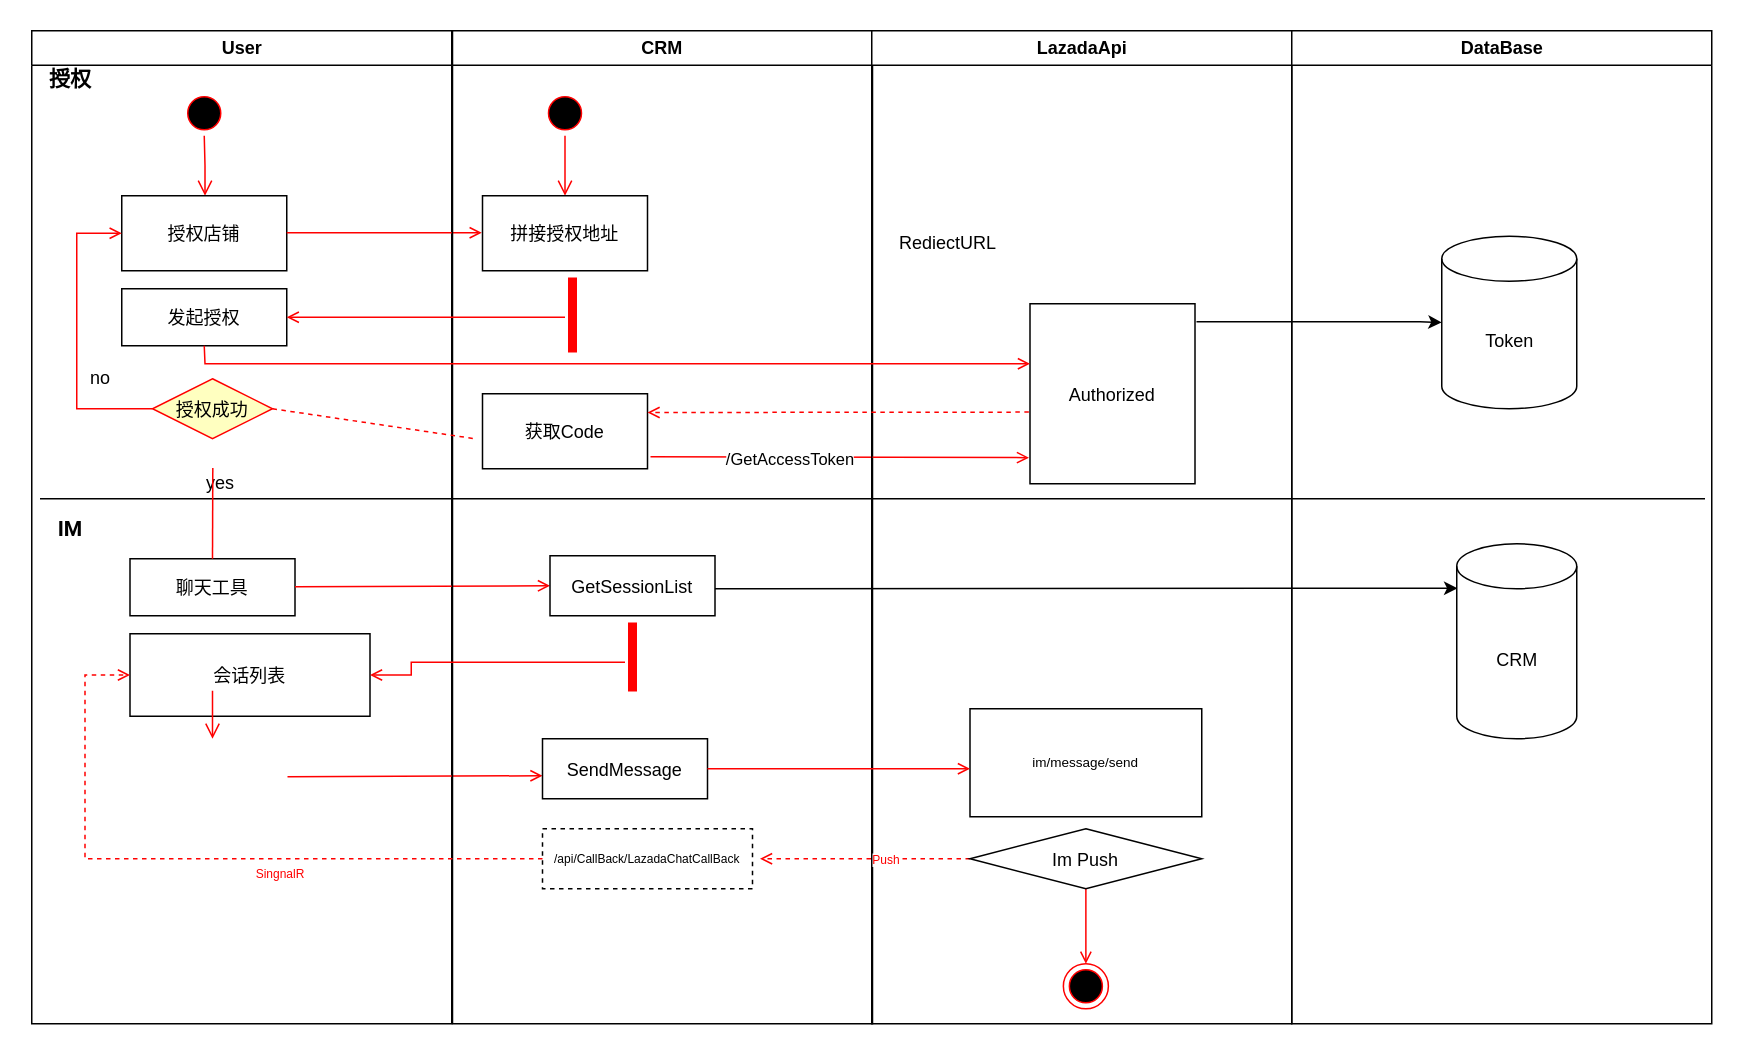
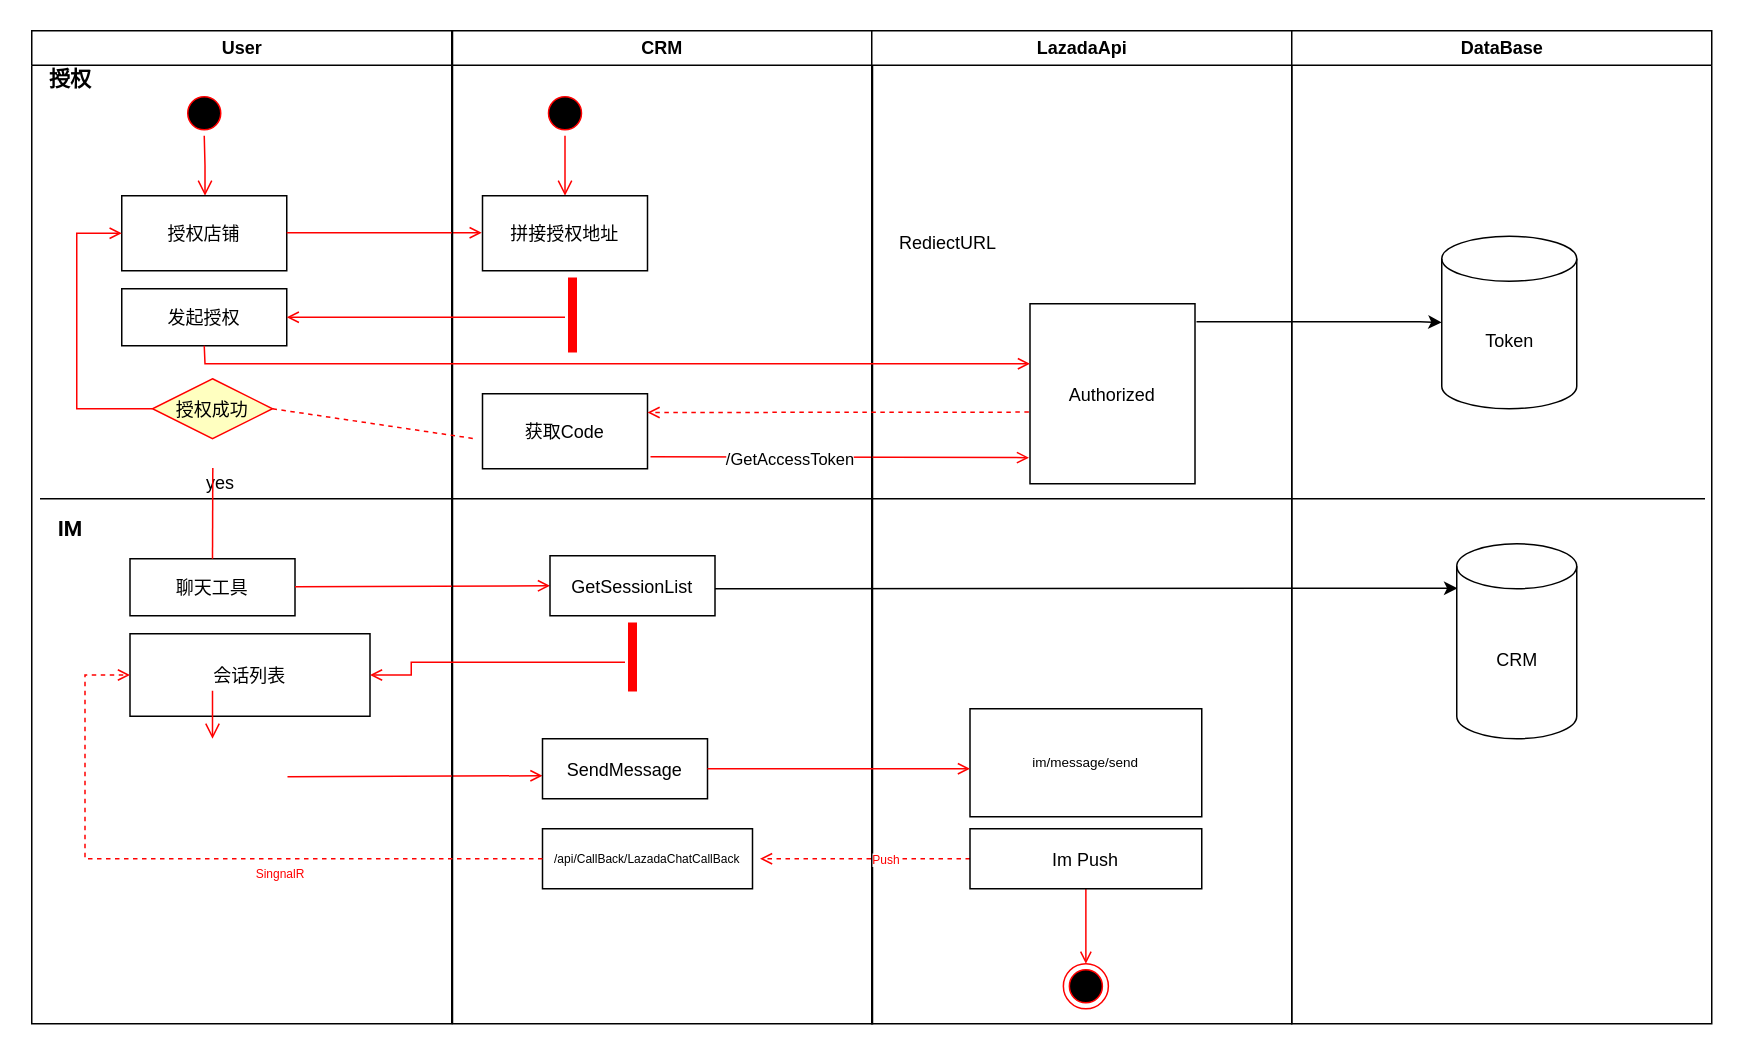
node "no": removed
node "/api/CallBack/LazadaChatCallBack": style dashed -> solid
node "Im Push": shape diamond -> rectangle
